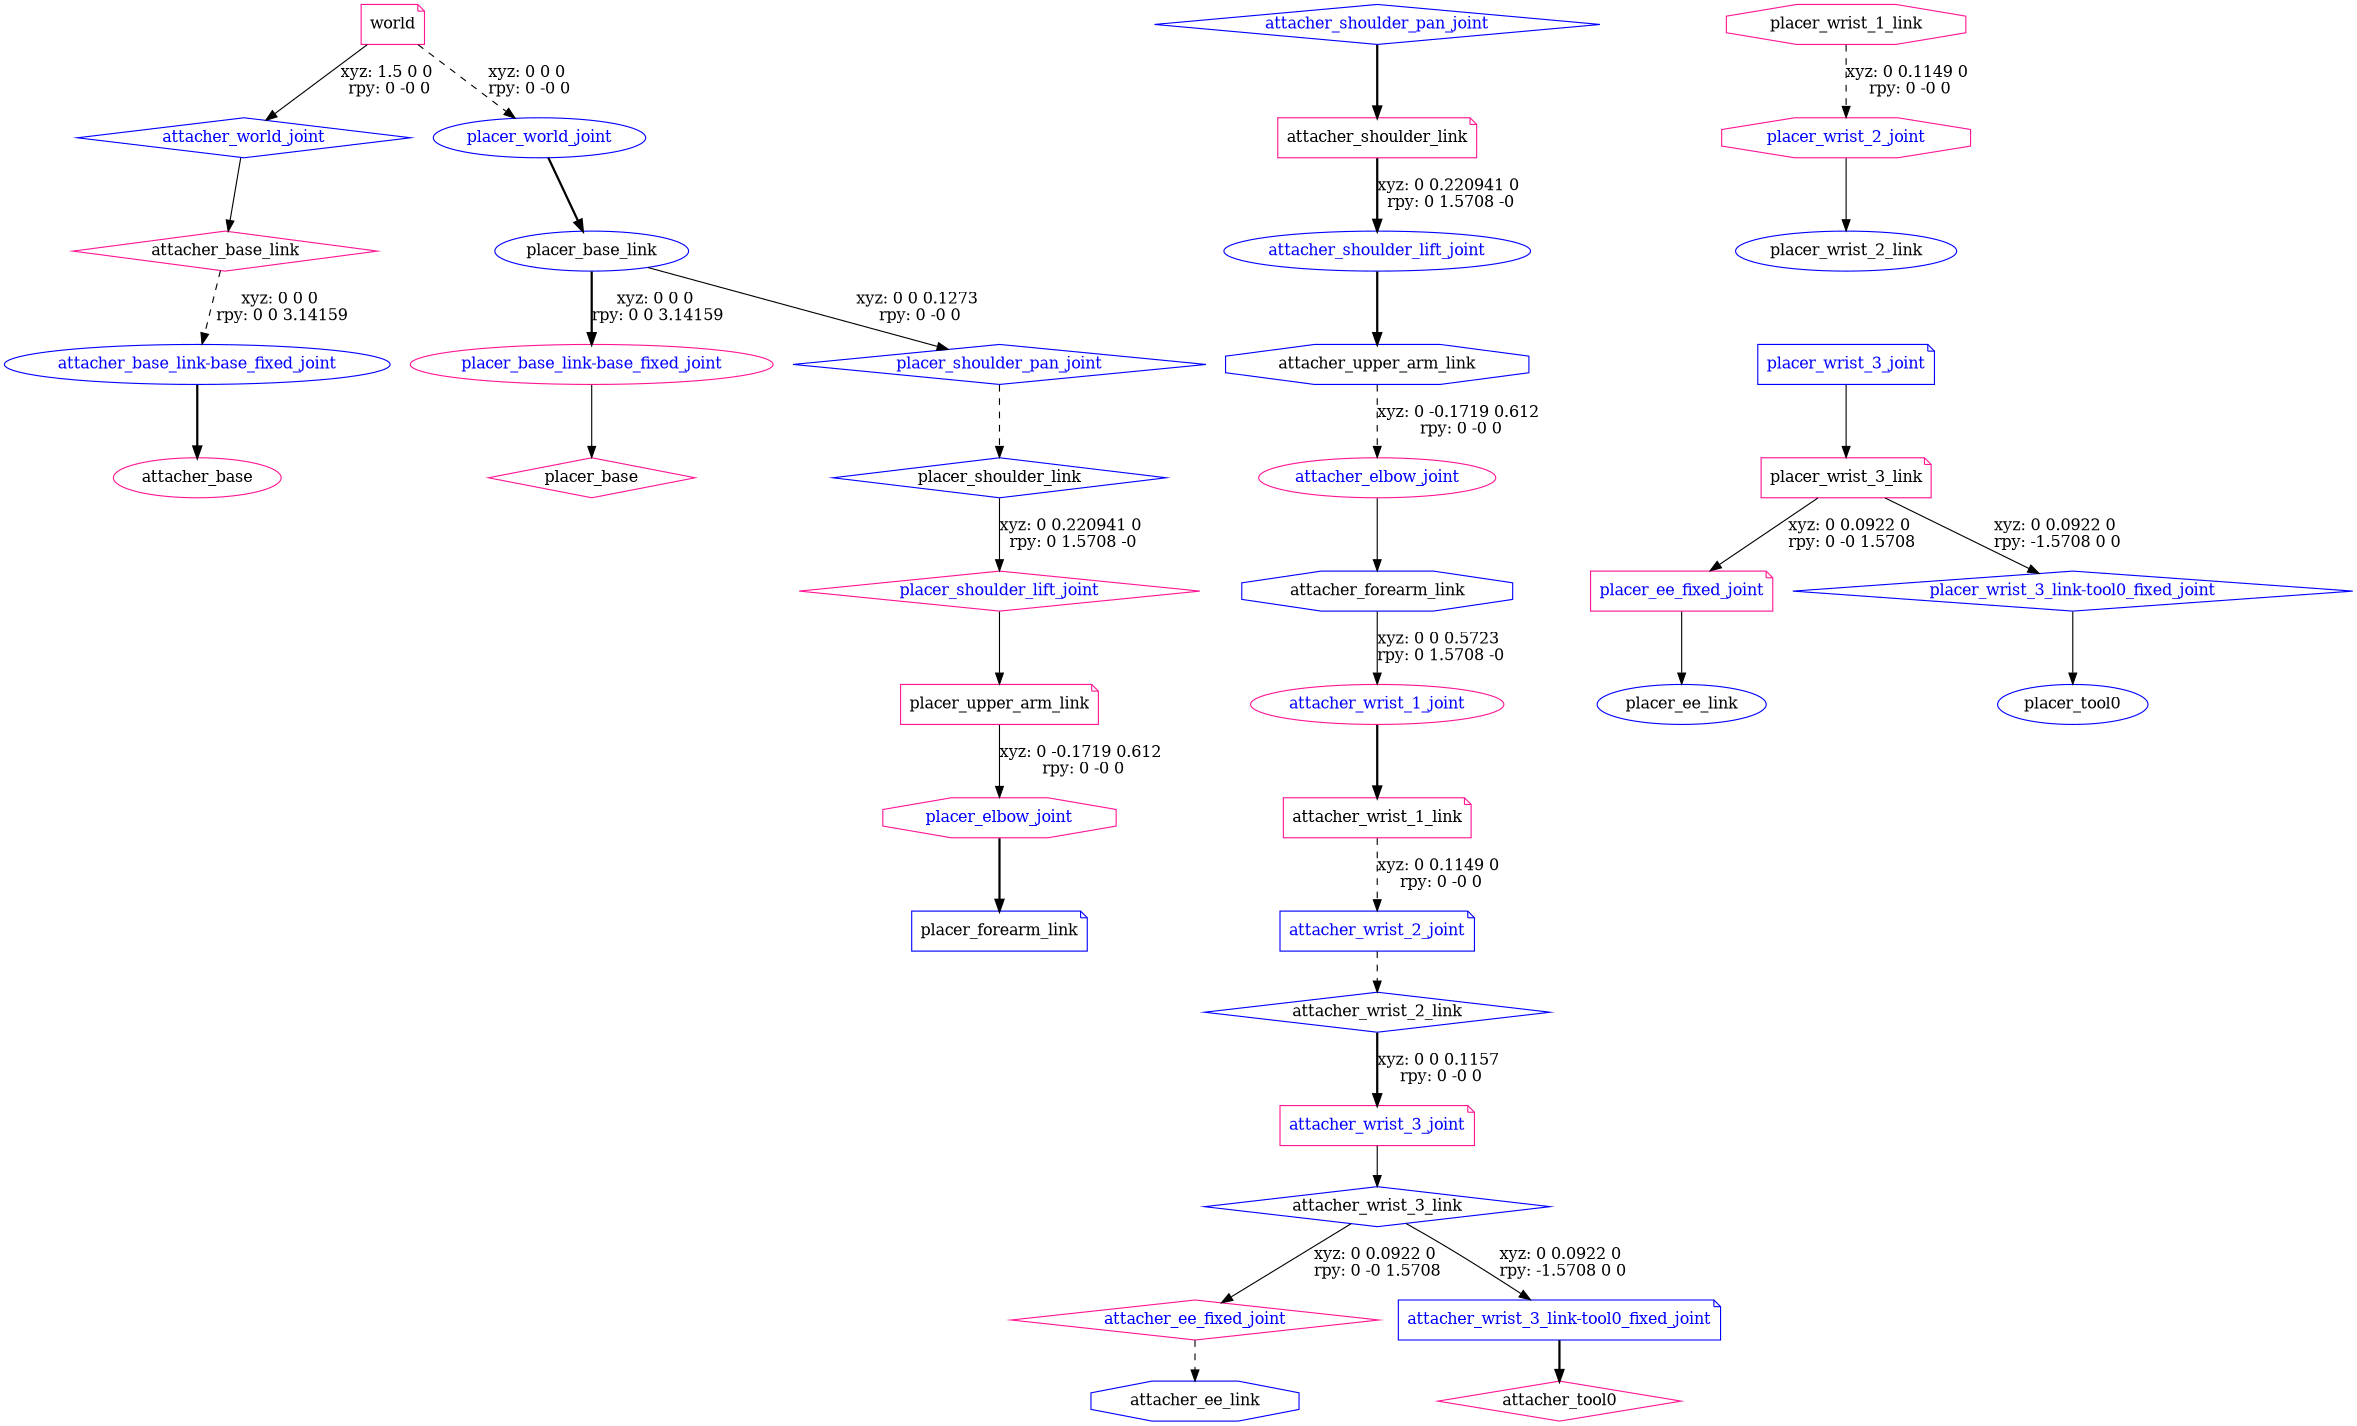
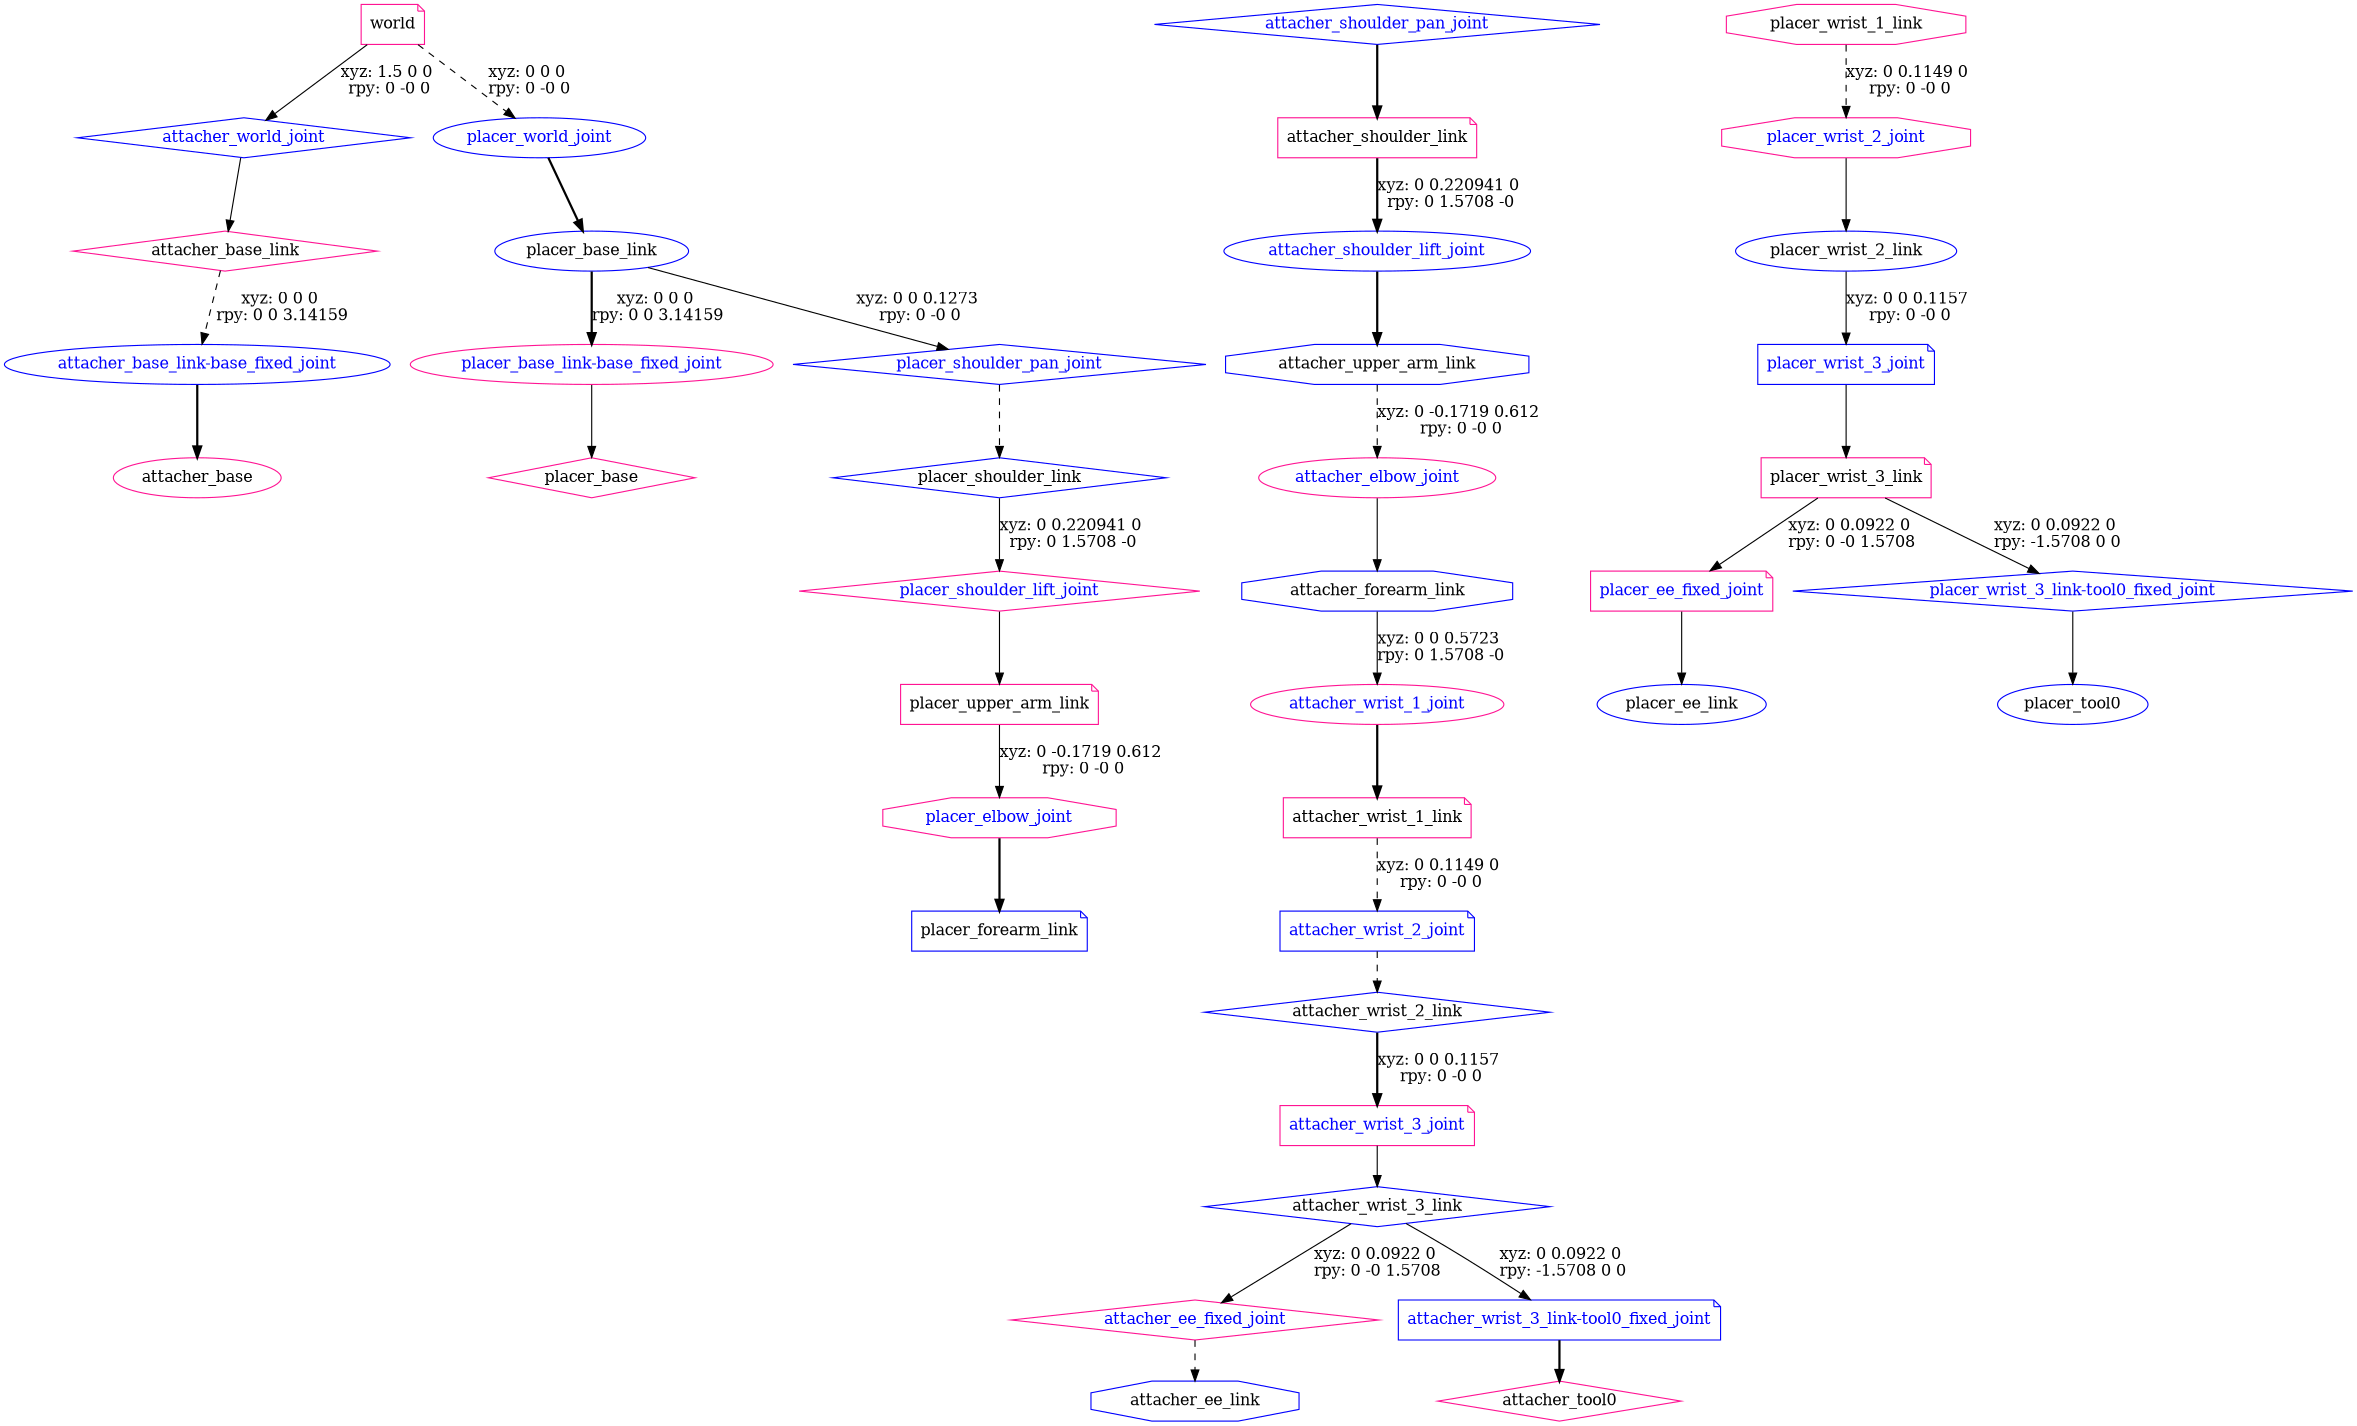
edge "placer_wrist_2_link" -> "placer_wrist_3_joint": added, label "xyz: 0 0 0.1157 rpy: 0 -0 0"
